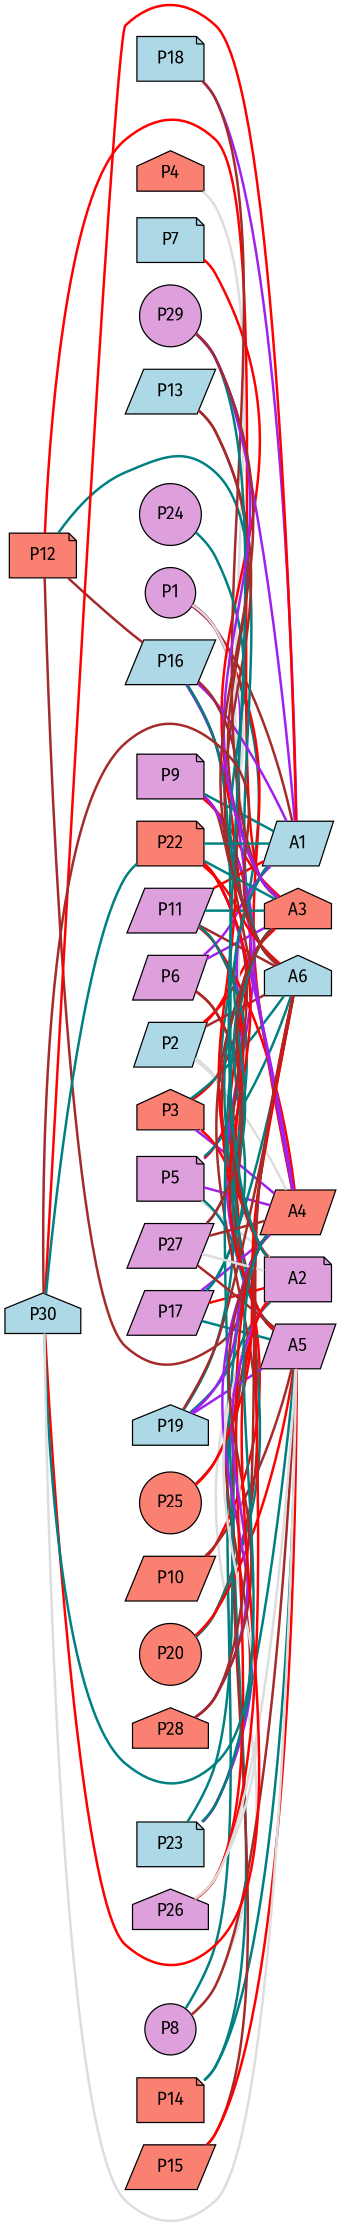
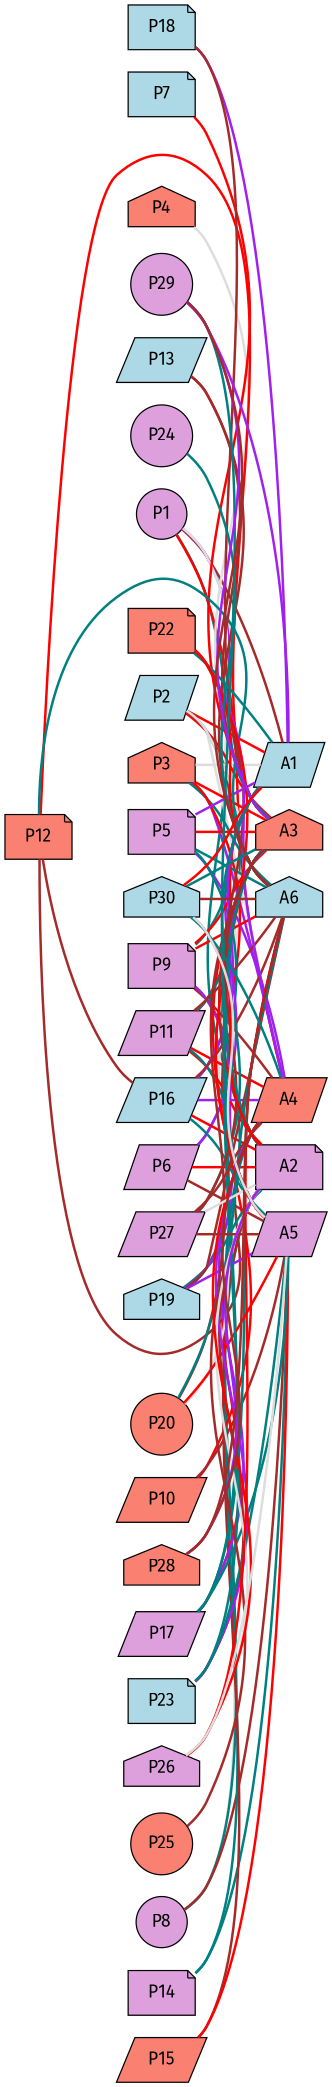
edge "P22" -- "P30": now "A3" -- "P30"
edge "A6" -- "P25": removed
node "P14": fillcolor salmon -> plum
